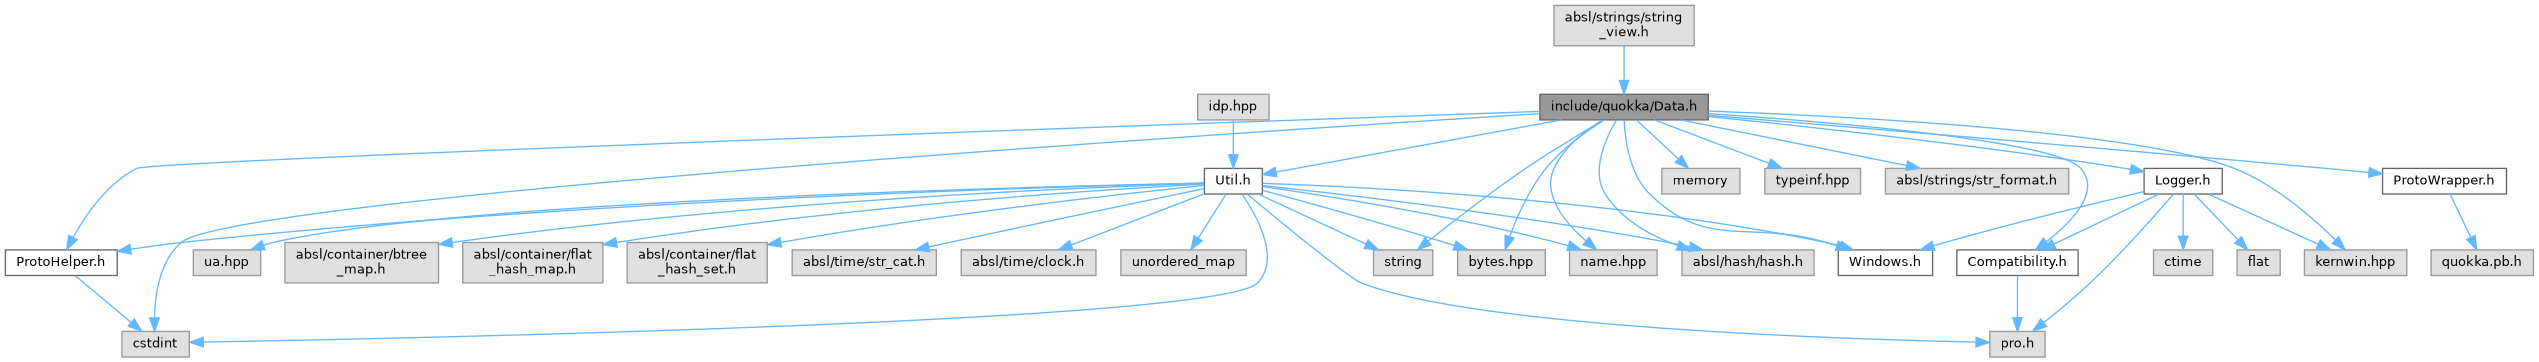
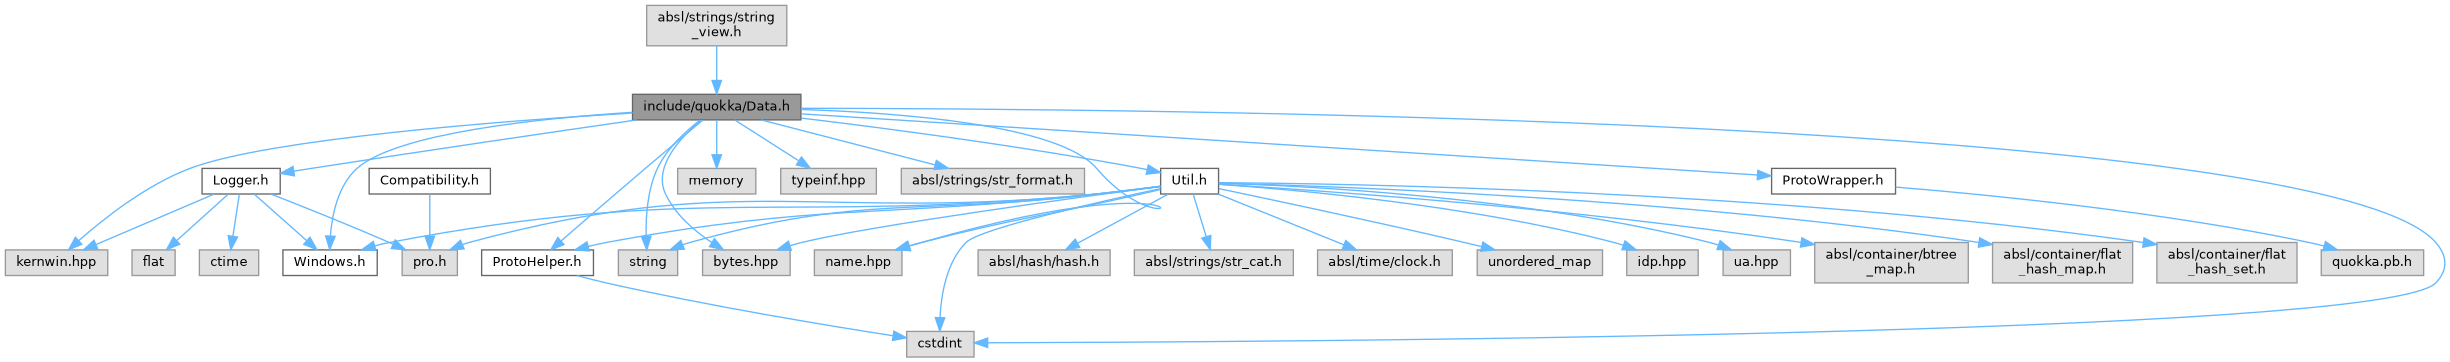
edge "include/quokka/Data.h" -> "Compatibility.h": removed
edge "idp.hpp" -> "Util.h": reversed
edge "include/quokka/Data.h" -> "absl/hash/hash.h": removed
edge "Logger.h" -> "Compatibility.h": removed
node "absl/time/str_cat.h": label "absl/time/str_cat.h" -> "absl/strings/str_cat.h"
